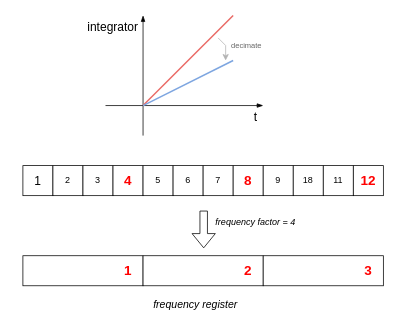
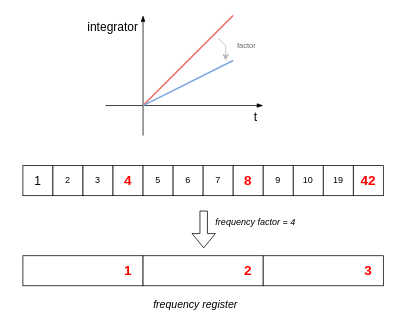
node "decimate": label "decimate" -> "factor"
node "18": label "18" -> "10"
node "11": label "11" -> "19"
node "12": label "12" -> "42"
